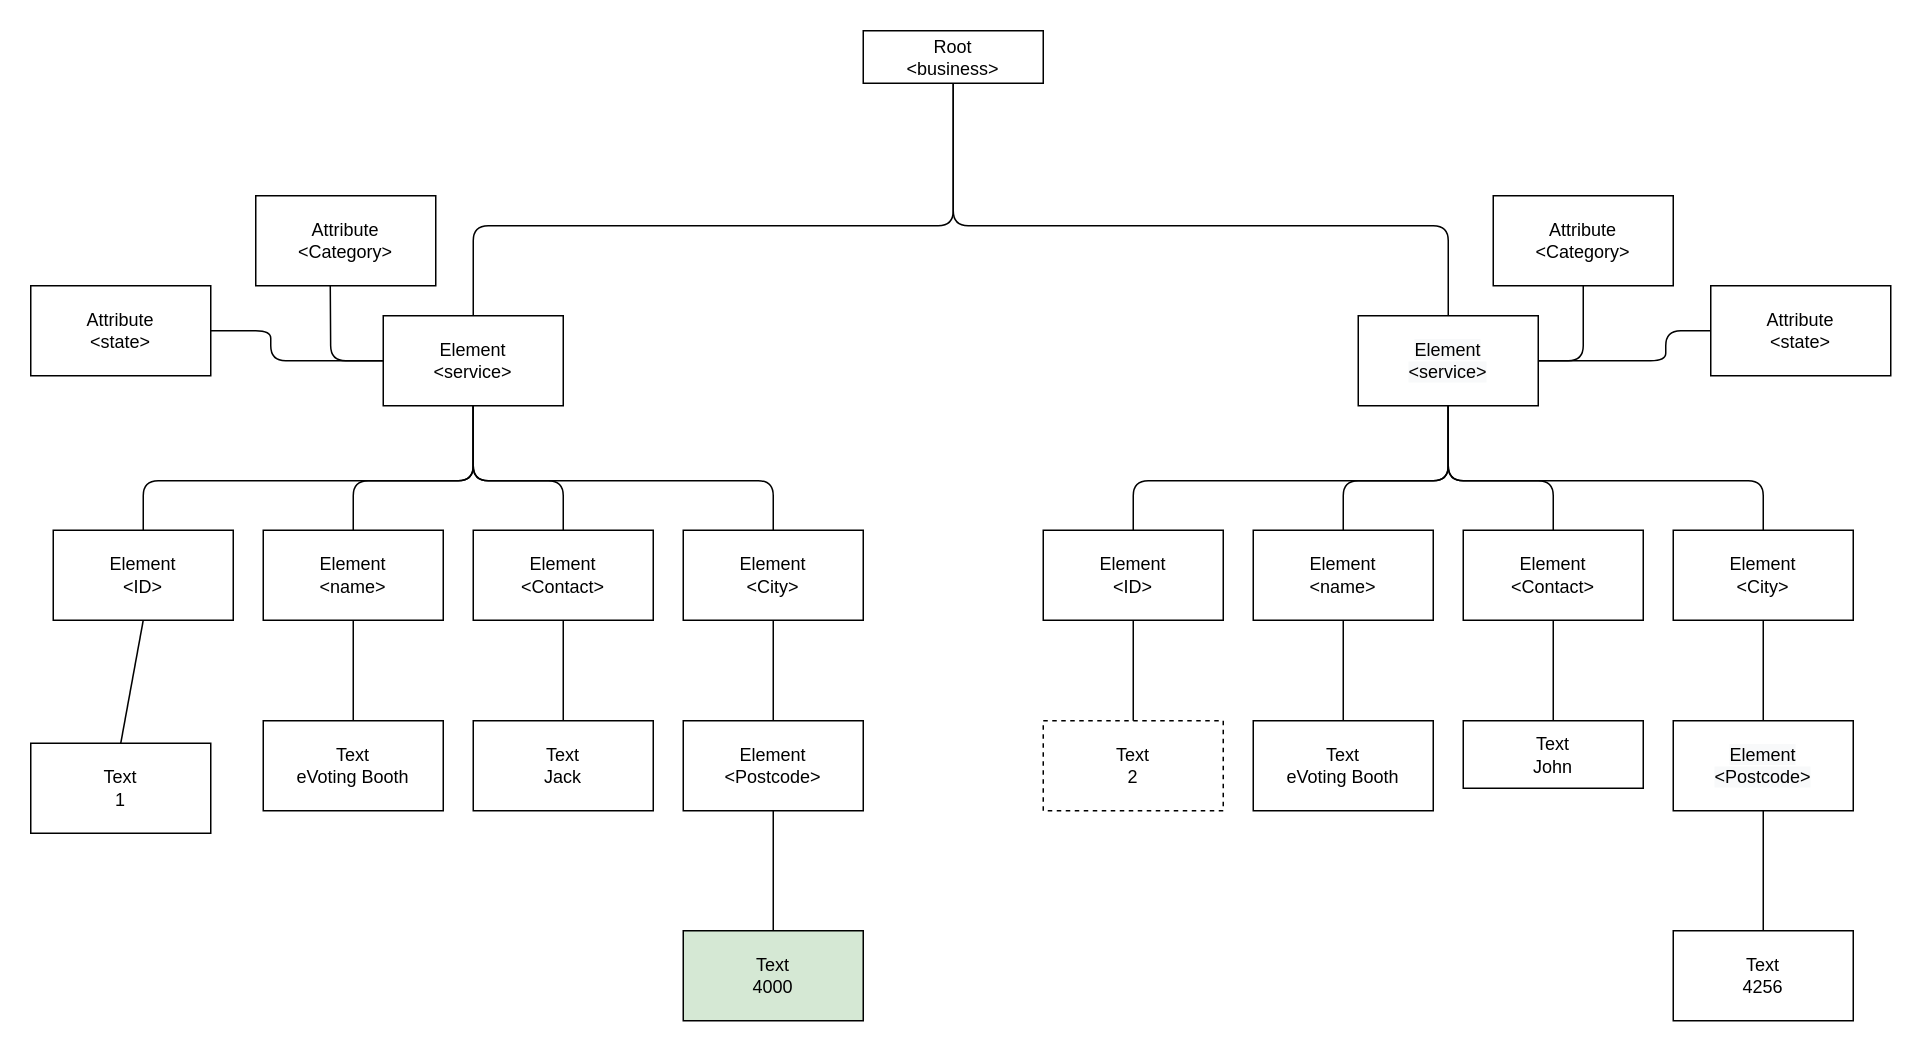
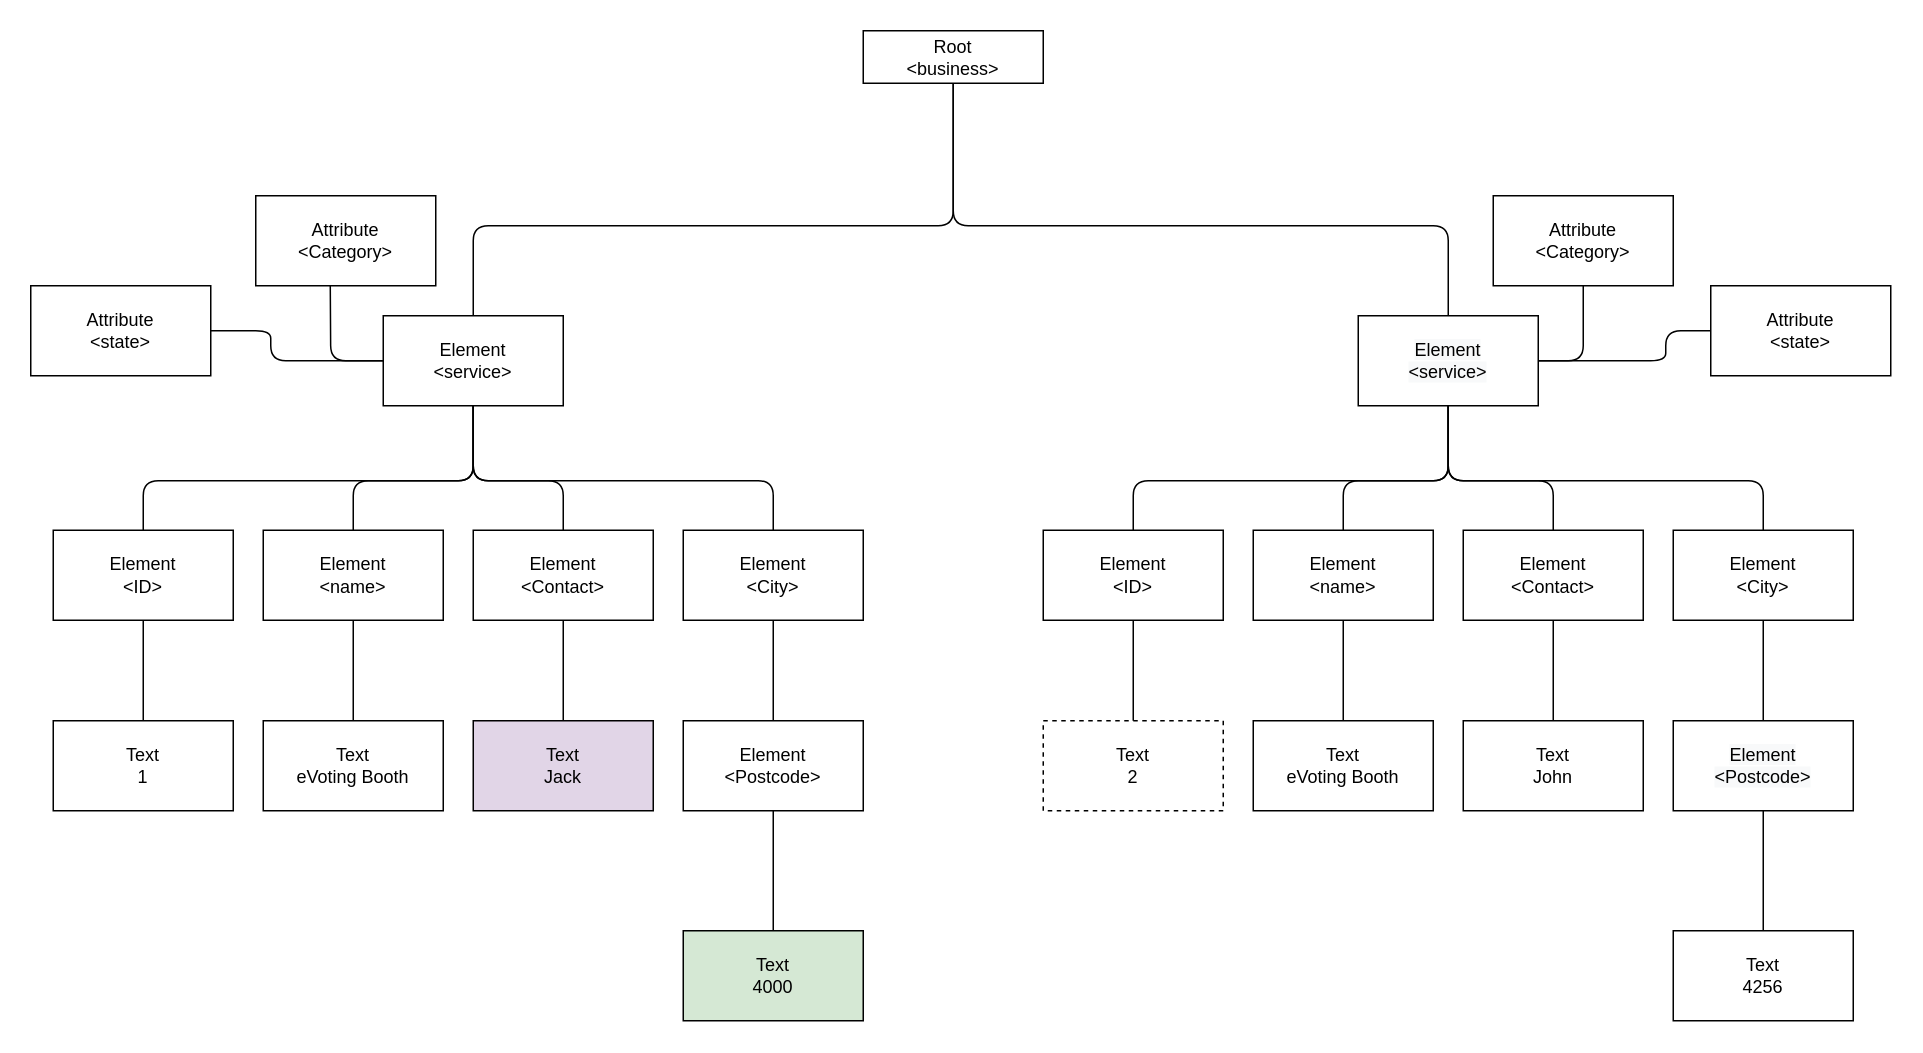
node "Text John": size 180x68 -> 180x90
node "Text Jack": fillcolor #ffffff -> #e1d5e7
node "Text 1": moved (121, 788) -> (143, 766)
